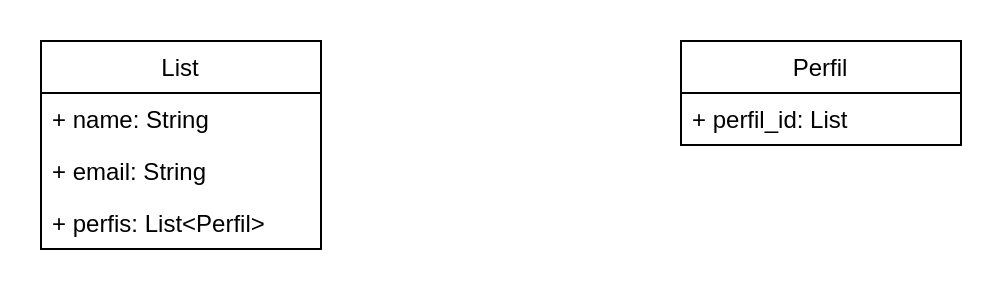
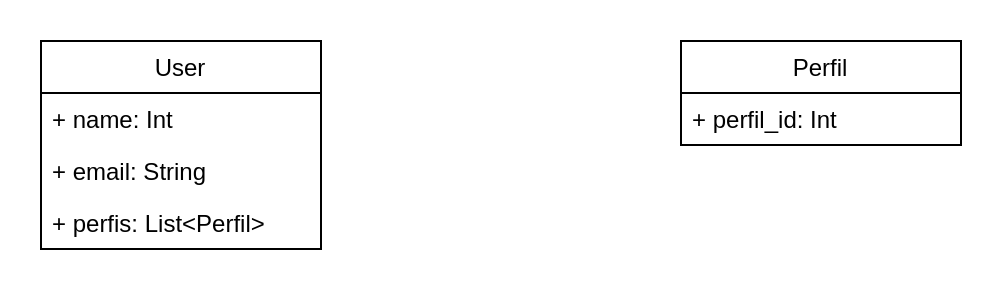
node "List": label "List" -> "User"
node "+ name: String": label "+ name: String" -> "+ name: Int"
node "+ perfil_id: List": label "+ perfil_id: List" -> "+ perfil_id: Int"
